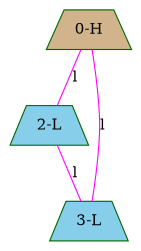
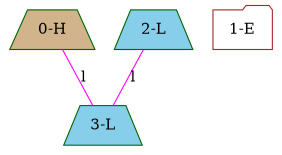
node "1-E": added
edge "0-H" -- "2-L": removed, label "l"
